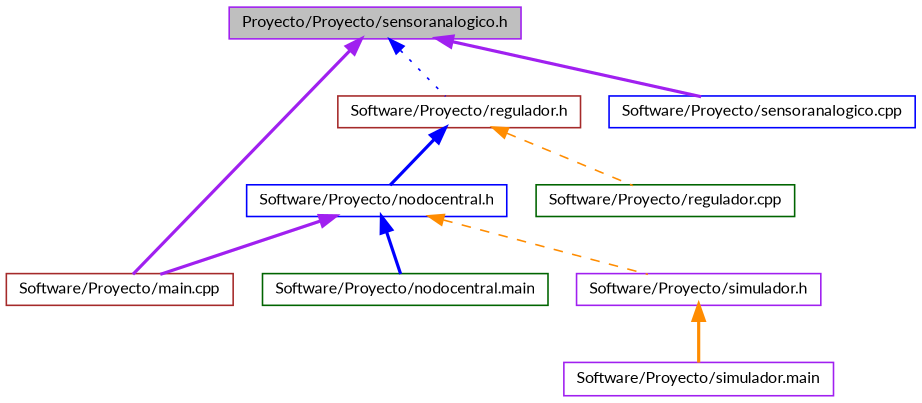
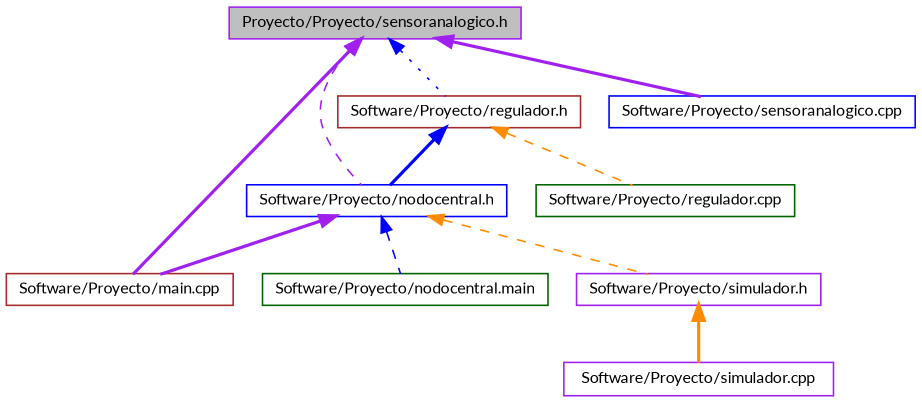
edge "Software/Proyecto/nodocentral.h" -> "Proyecto/Proyecto/sensoranalogico.h": added
edge "Software/Proyecto/nodocentral.main" -> "Software/Proyecto/nodocentral.h": style bold -> dashed
node "Software/Proyecto/simulador.main": label "Software/Proyecto/simulador.main" -> "Software/Proyecto/simulador.cpp"
